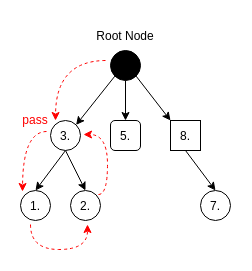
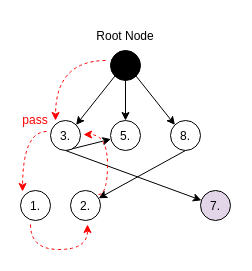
node "5.": shape rounded rectangle -> ellipse
node "8.": shape rectangle -> ellipse
edge "3." -> "1.": now "3." -> "5."
edge "8." -> "7.": now "8." -> "2."
edge "3." -> "2.": now "3." -> "7."
node "7.": fillcolor #ffffff -> #e1d5e7
